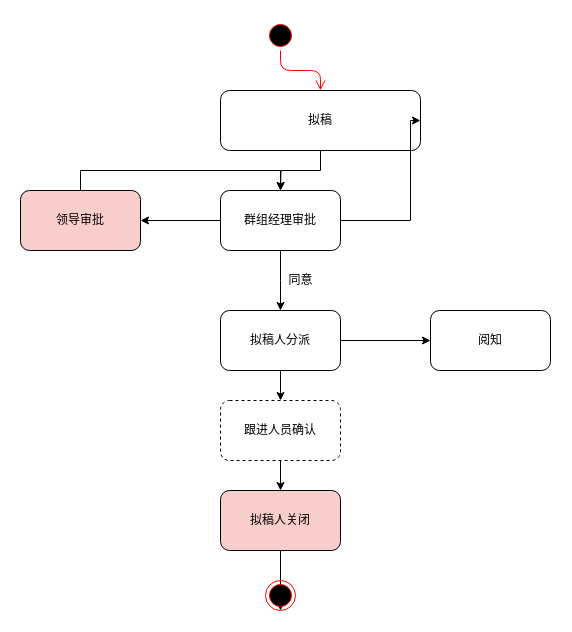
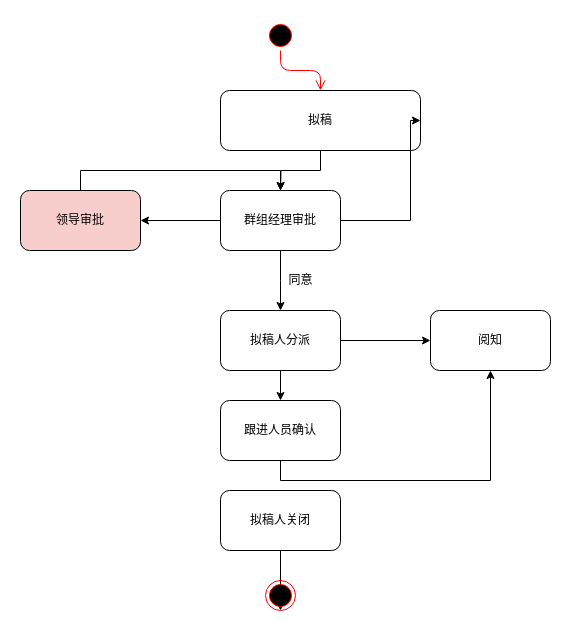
node "跟进人员确认": style dashed -> solid
edge "跟进人员确认" -> "拟稿人关闭": now "跟进人员确认" -> "阅知"
node "拟稿人关闭": fillcolor #f8cecc -> #ffffff
